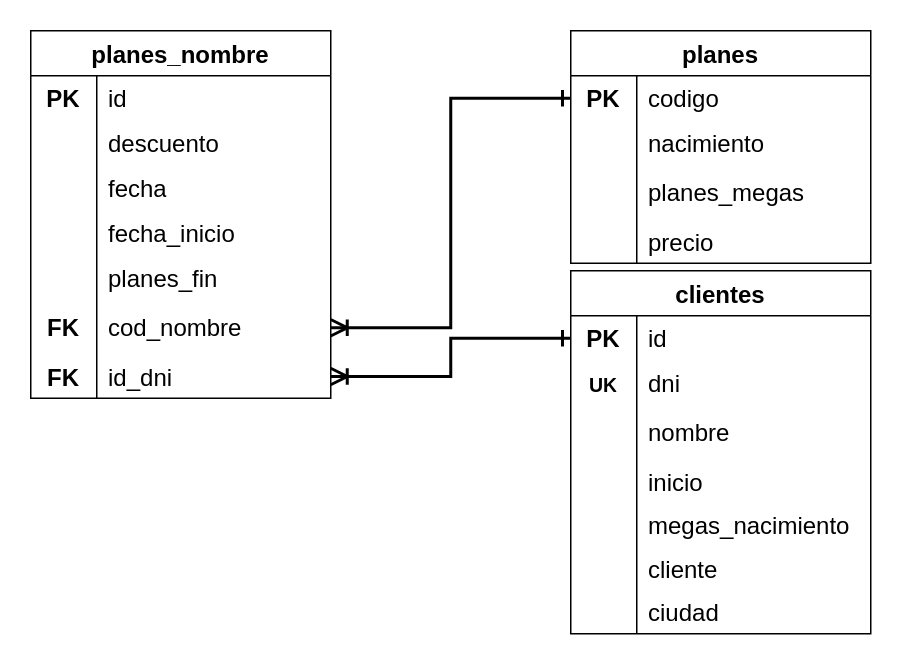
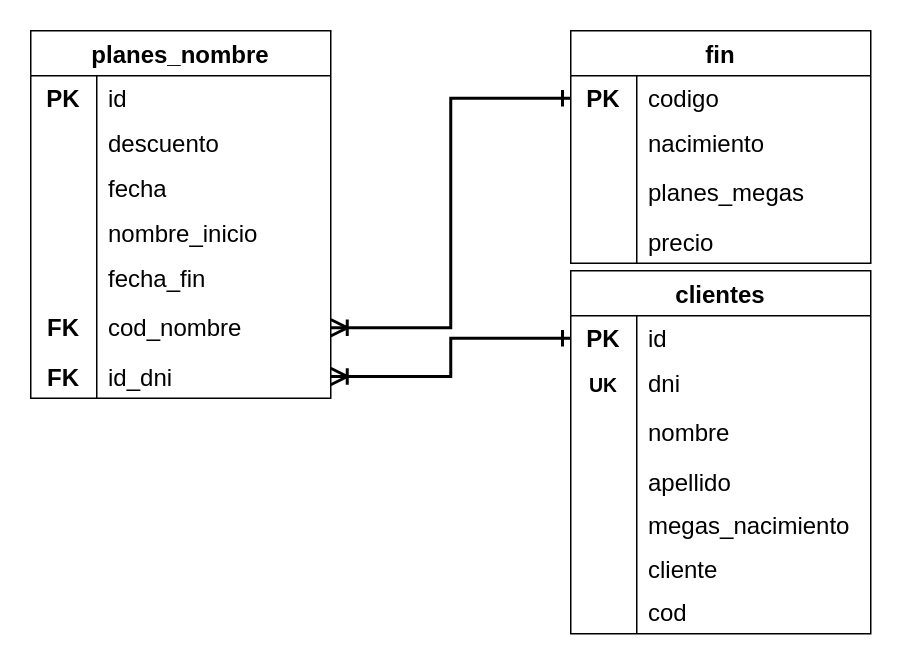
node "planes": label "planes" -> "fin"
node "fecha_inicio": label "fecha_inicio" -> "nombre_inicio"
node "planes_fin": label "planes_fin" -> "fecha_fin"
node "inicio": label "inicio" -> "apellido"
node "ciudad": label "ciudad" -> "cod"
